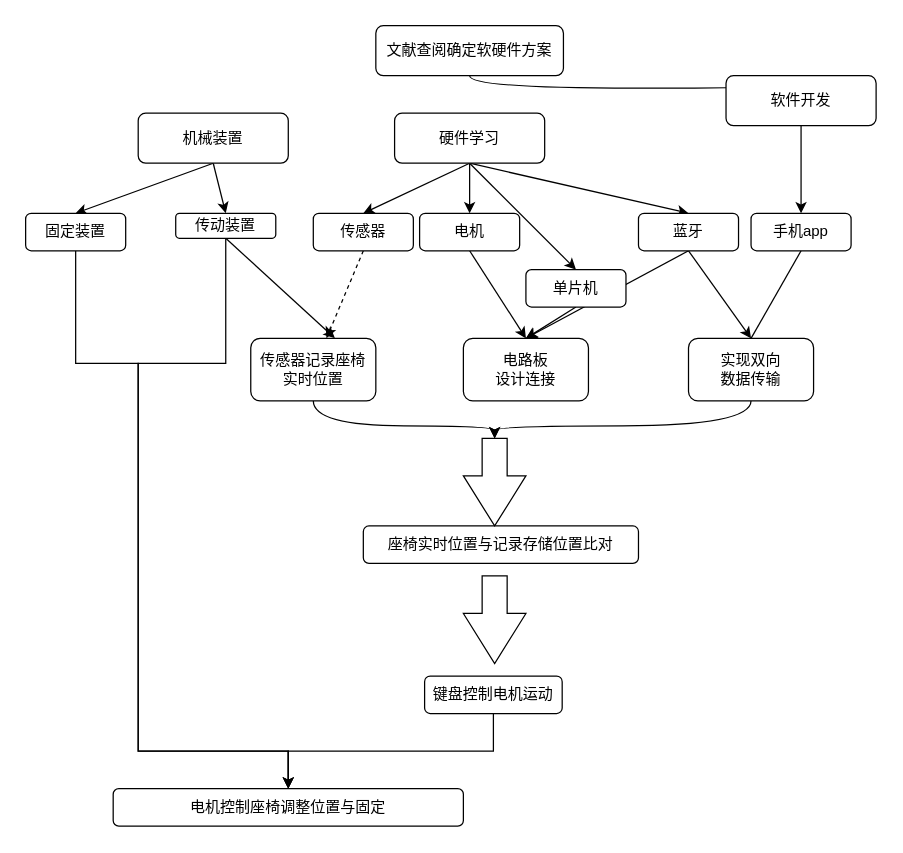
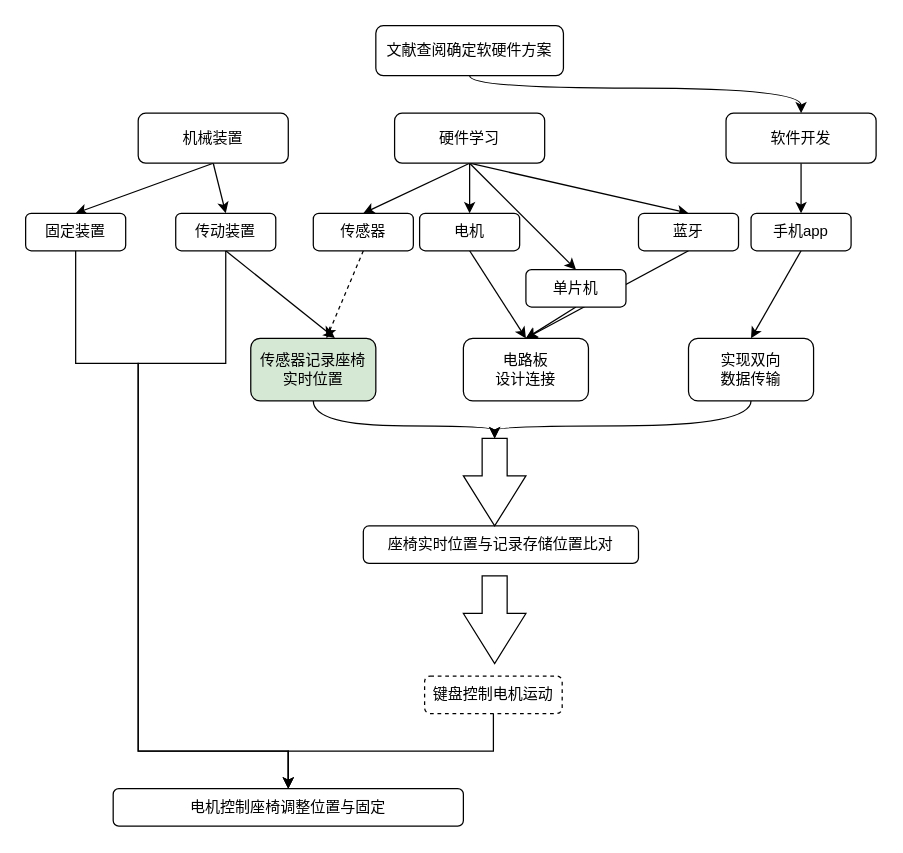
node "软件开发": moved (801, 101) -> (801, 138)
node "传动装置": size 100x25 -> 100x38
edge "蓝牙" -> "实现双向 数据传输": removed
edge "手机app" -- "实现双向 数据传输": arrowhead none -> classic
node "传感器记录座椅 实时位置": fillcolor #ffffff -> #d5e8d4
node "键盘控制电机运动": style solid -> dashed
